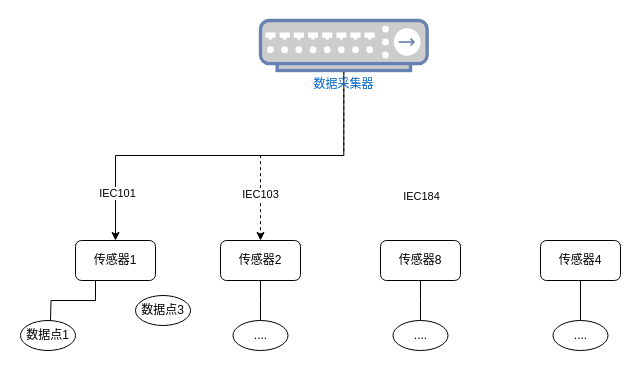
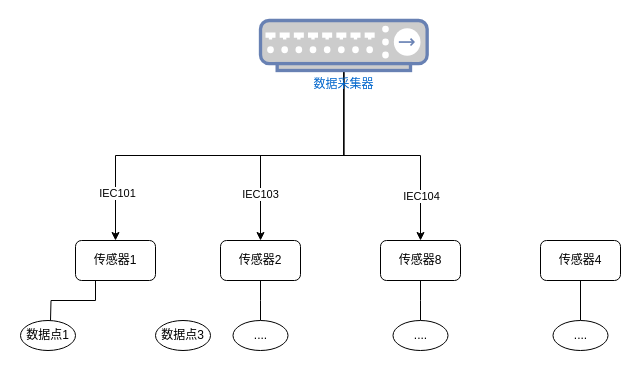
edge "数据采集器" -> "传感器8": added
node "IEC184": label "IEC184" -> "IEC104"
edge "数据采集器" -> "传感器2": style dashed -> solid
node "数据点3": moved (163, 311) -> (183, 336)
